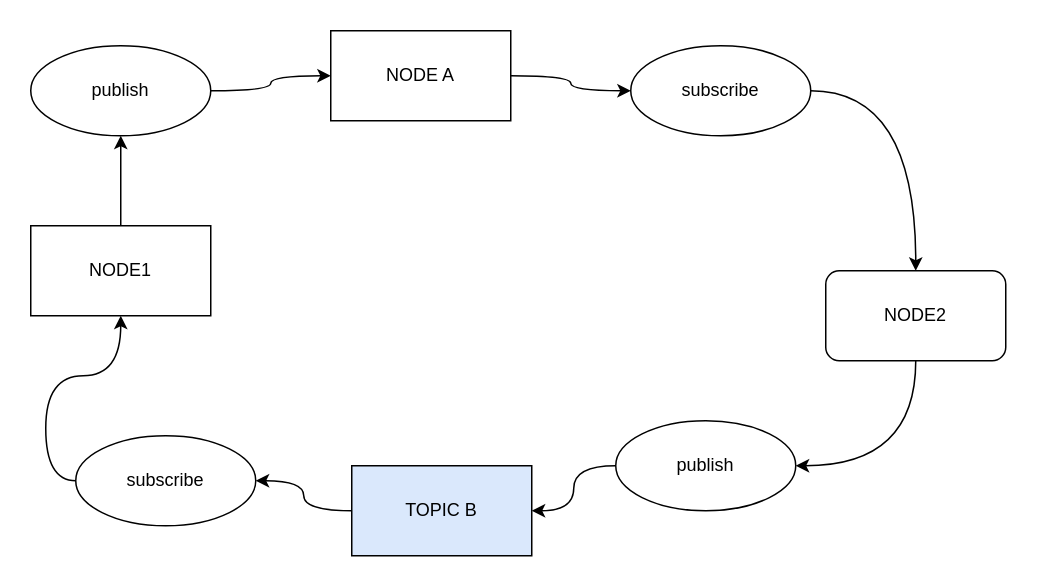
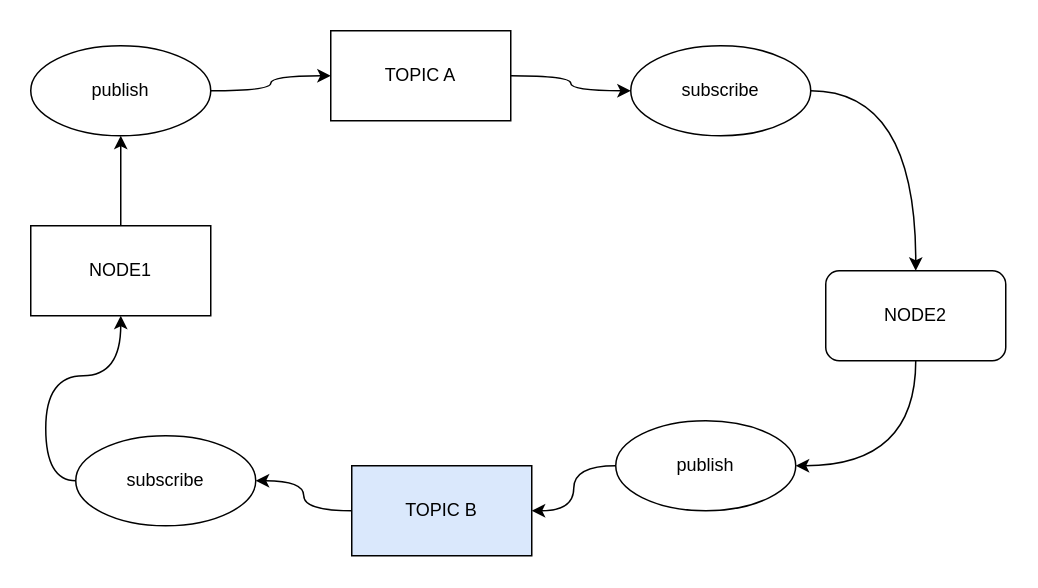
node "NODE A": label "NODE A" -> "TOPIC A"
